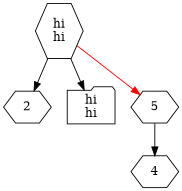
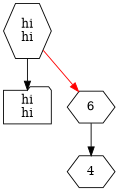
node "2": removed
node "5": label "5" -> "6"
